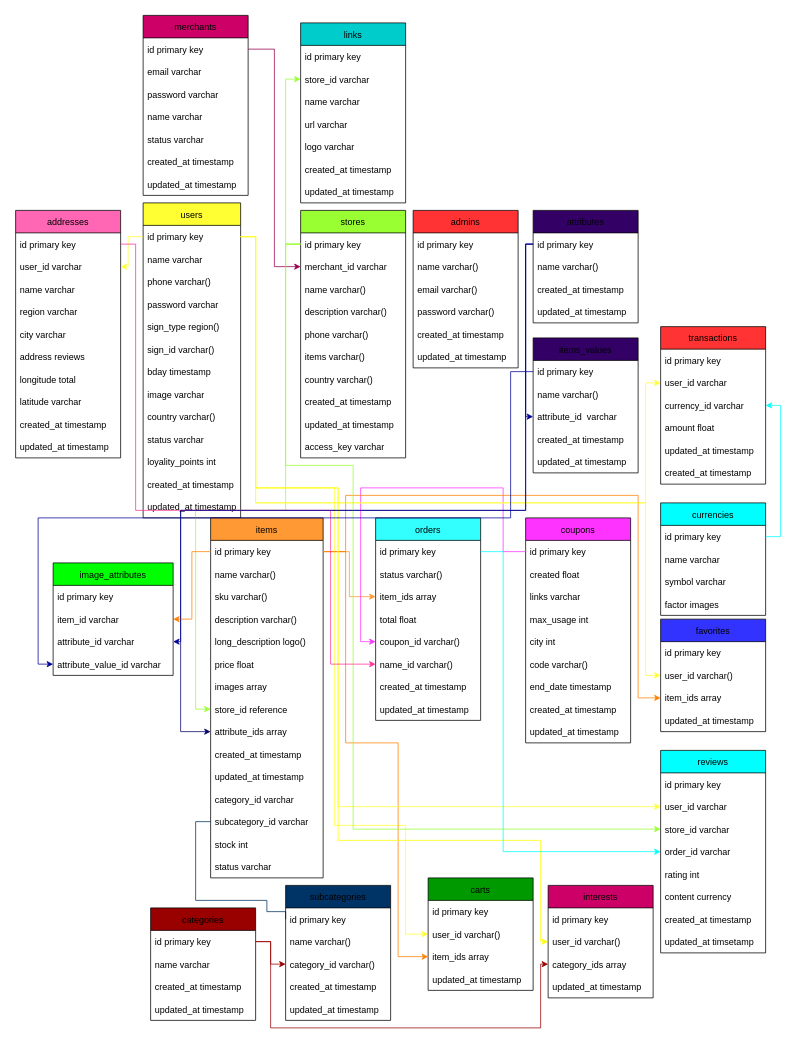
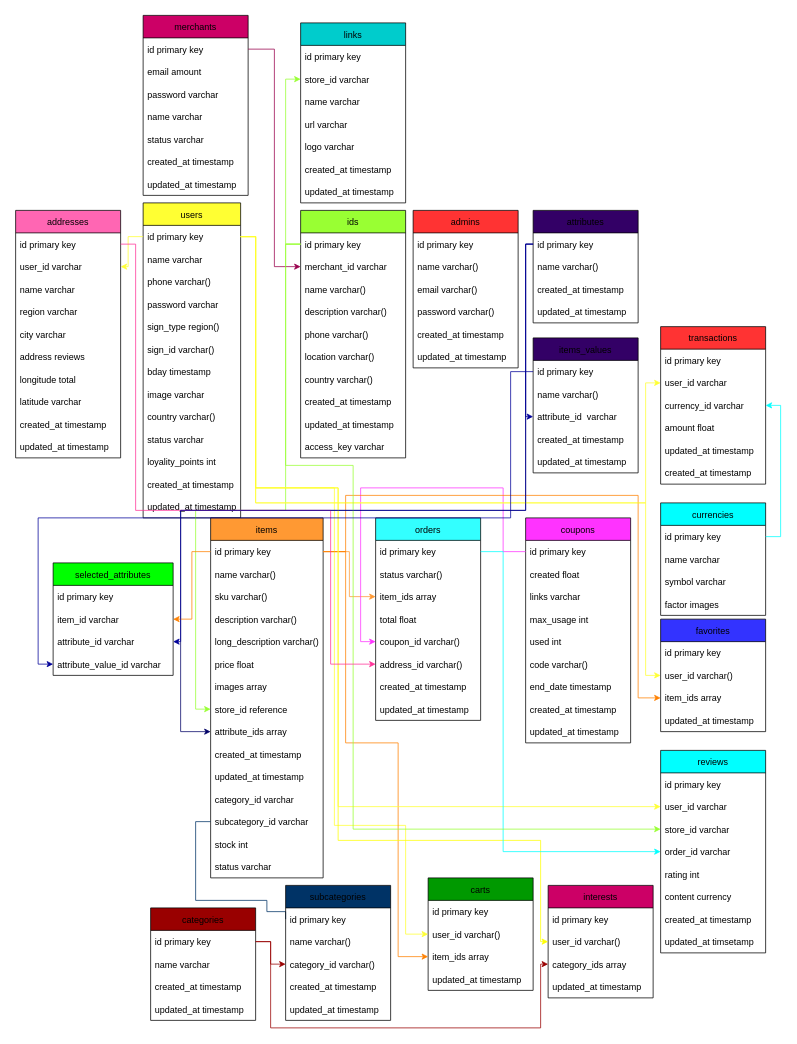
node "email varchar": label "email varchar" -> "email amount"
node "stores": label "stores" -> "ids"
node "items varchar()": label "items varchar()" -> "location varchar()"
node "image_attributes": label "image_attributes" -> "selected_attributes"
node "long_description logo()": label "long_description logo()" -> "long_description varchar()"
node "city int": label "city int" -> "used int"
node "name_id varchar()": label "name_id varchar()" -> "address_id varchar()"
